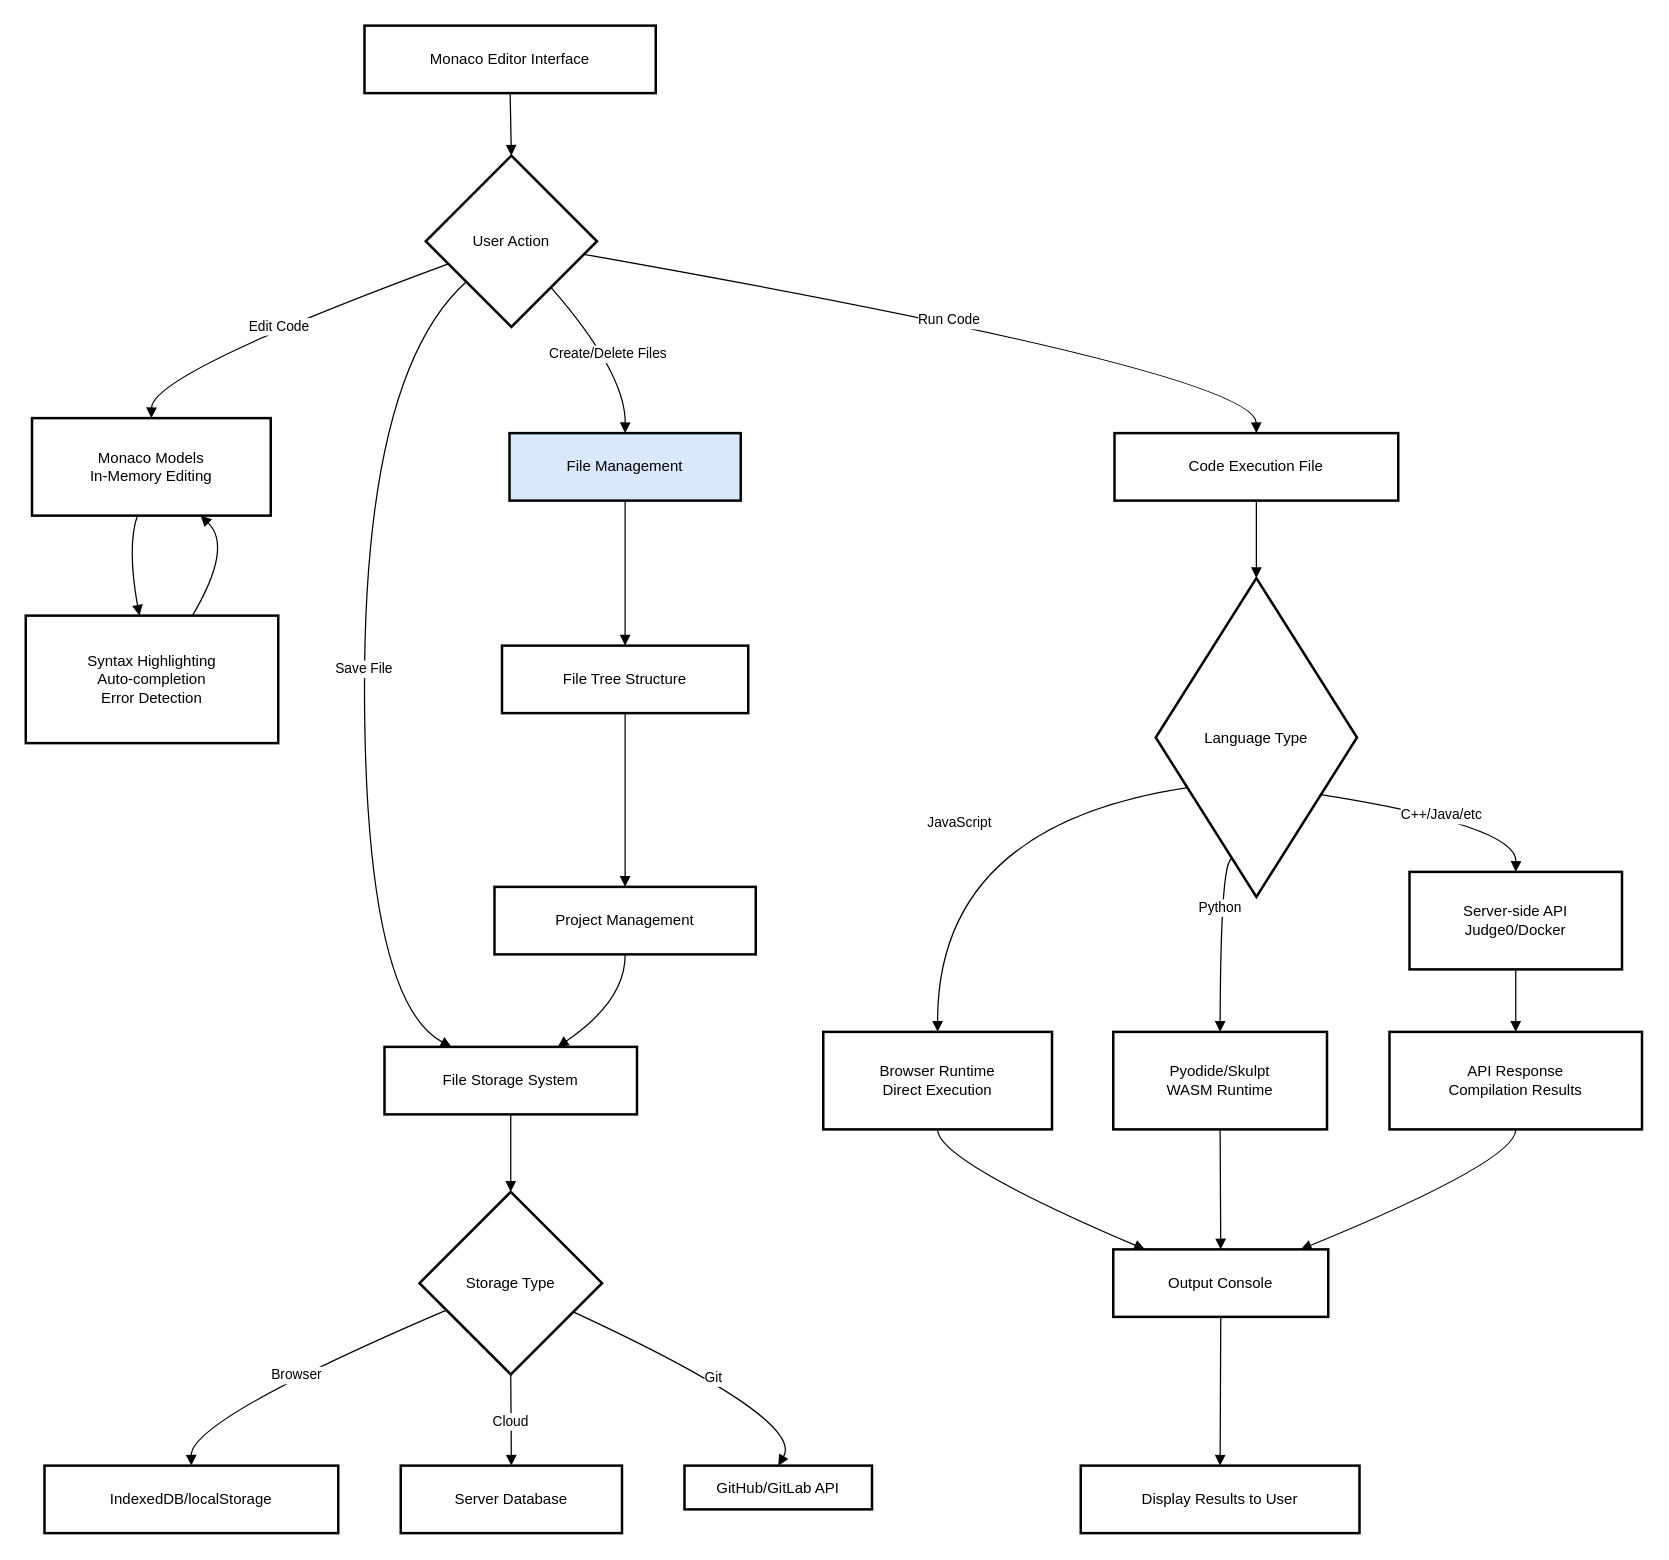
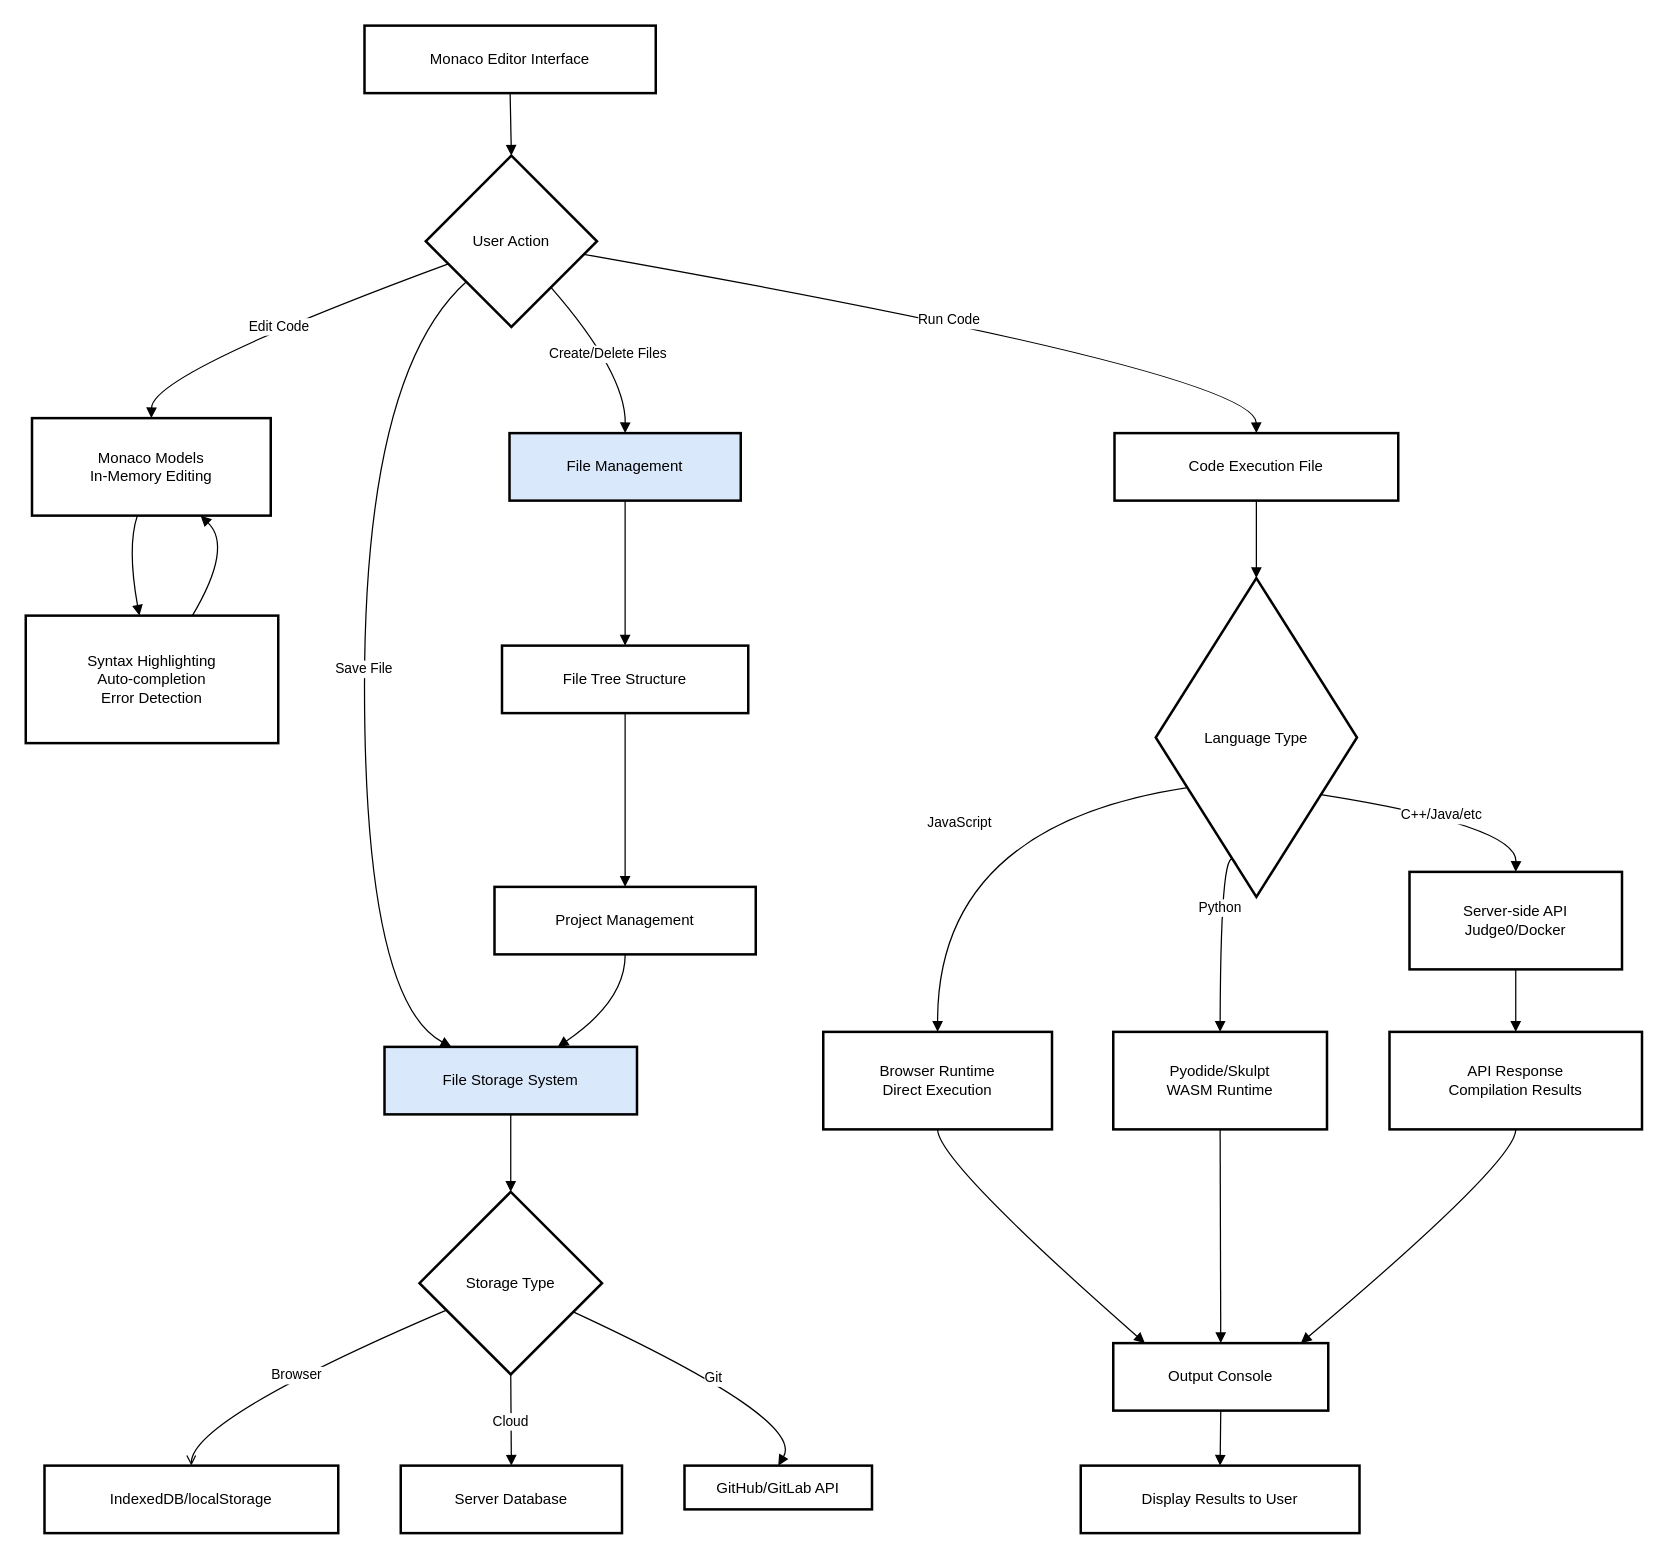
node "File Storage System": fillcolor #ffffff -> #dae8fc
node "Output Console": moved (1221, 1283) -> (1221, 1377)
edge "Storage Type" -> "IndexedDB/localStorage": arrowhead block -> open
